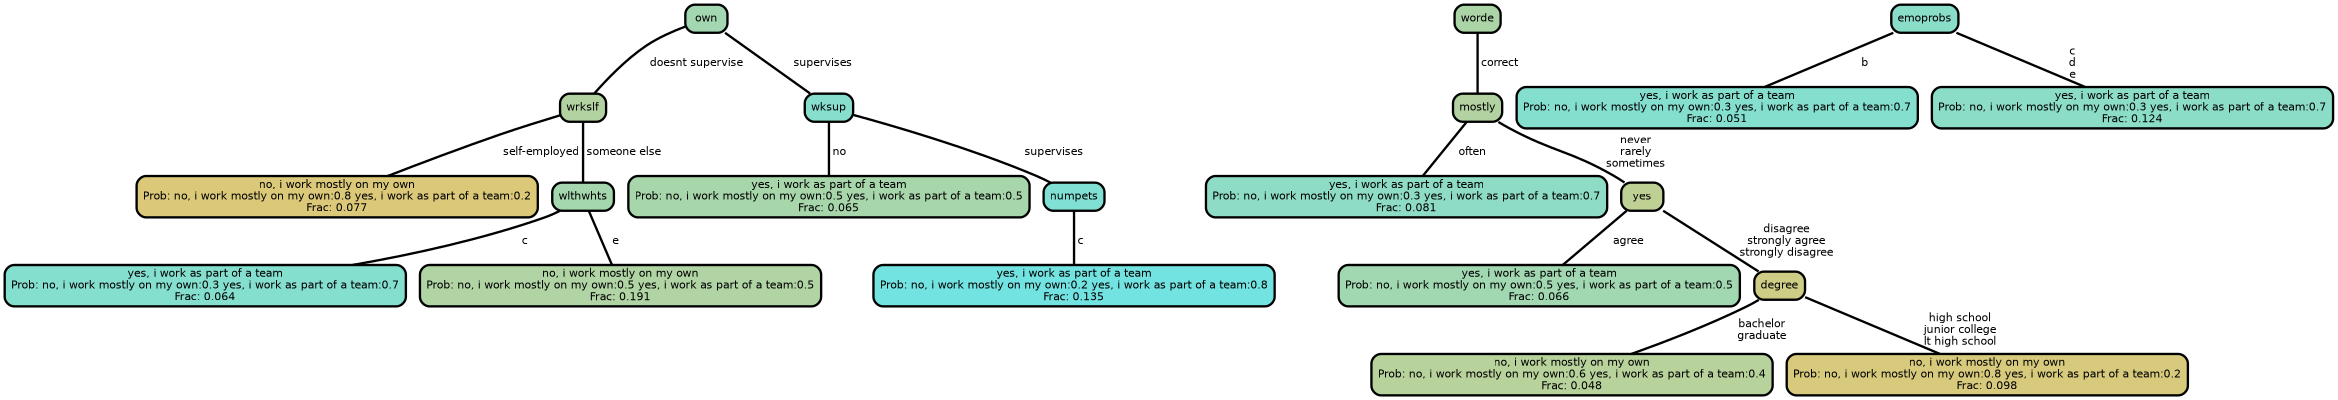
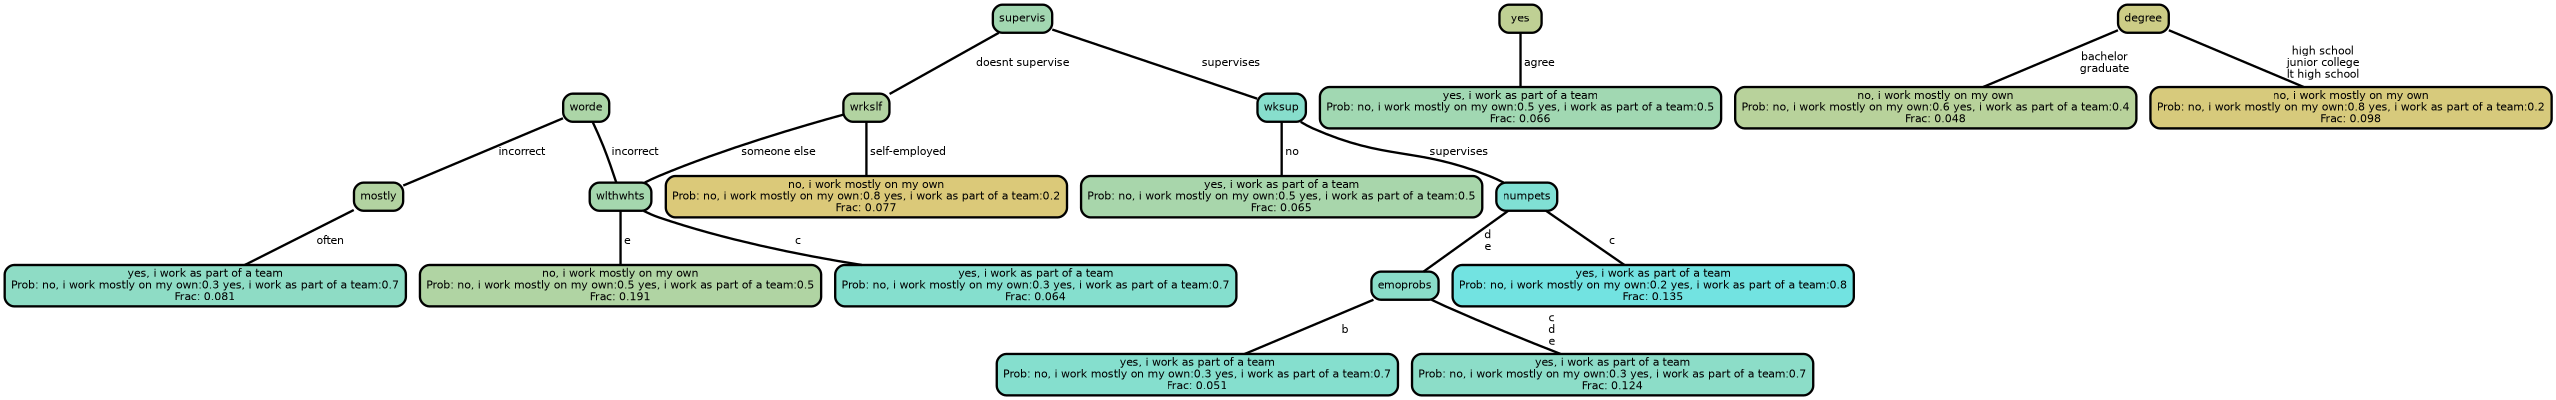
node "own": label "own" -> "supervis"
edge "worde" -- "mostly": label " correct" -> " incorrect"
edge "worde" -- "wlthwhts": added, label "incorrect"
edge "mostly" -- "yes": removed, label "never rarely sometimes"
edge "numpets" -- "emoprobs": added, label "d e"
edge "yes" -- "degree": removed, label "disagree strongly agree strongly disagree"
